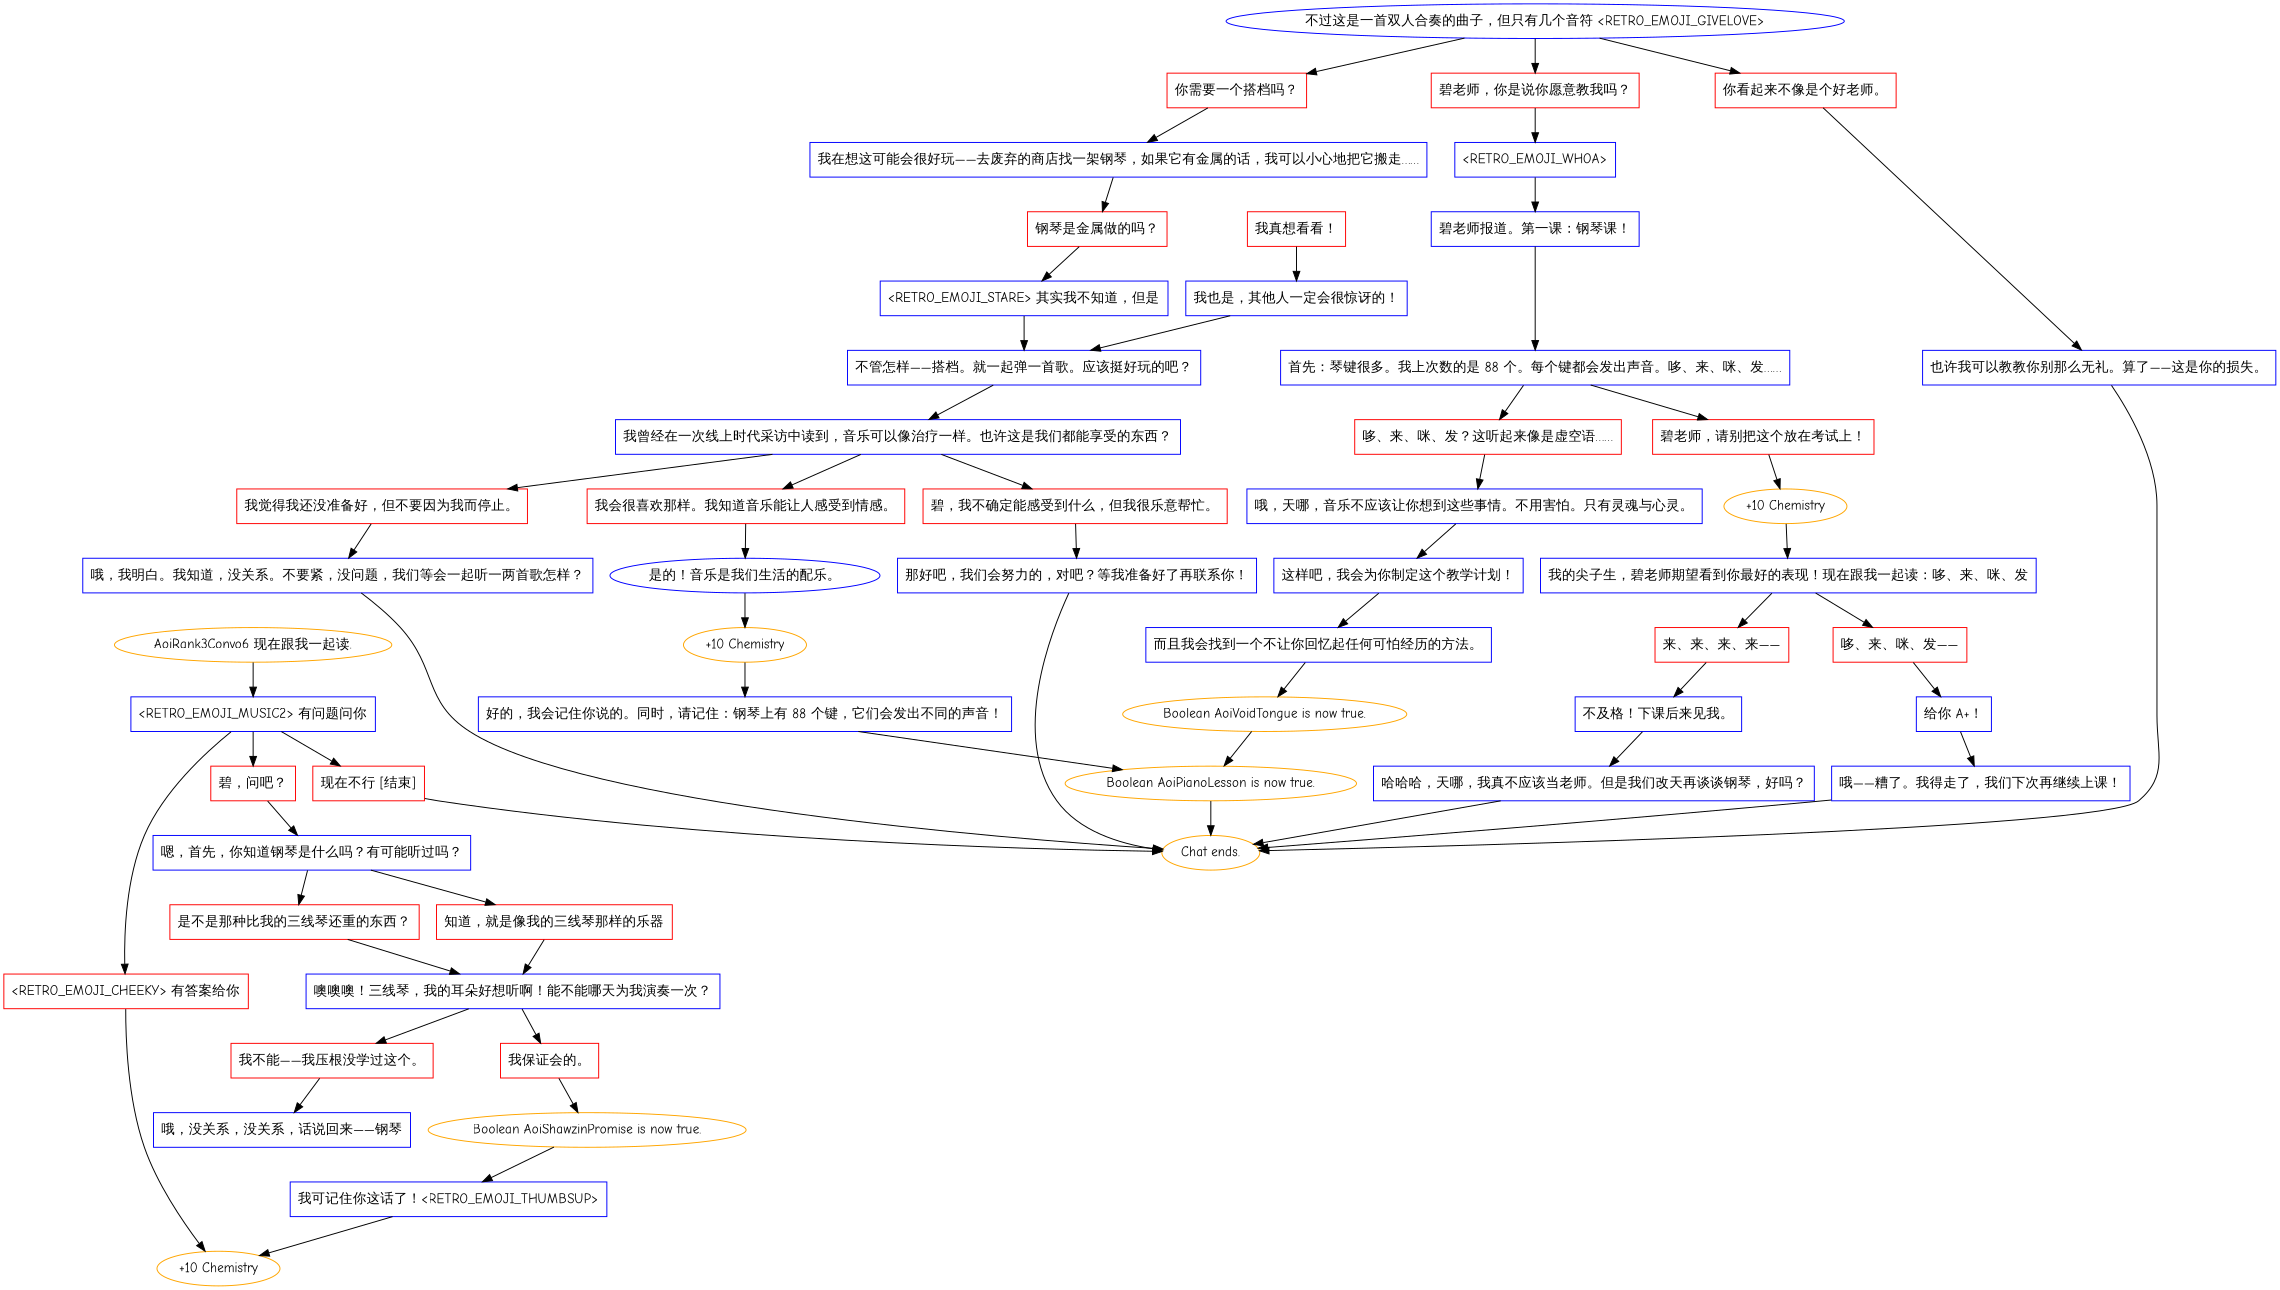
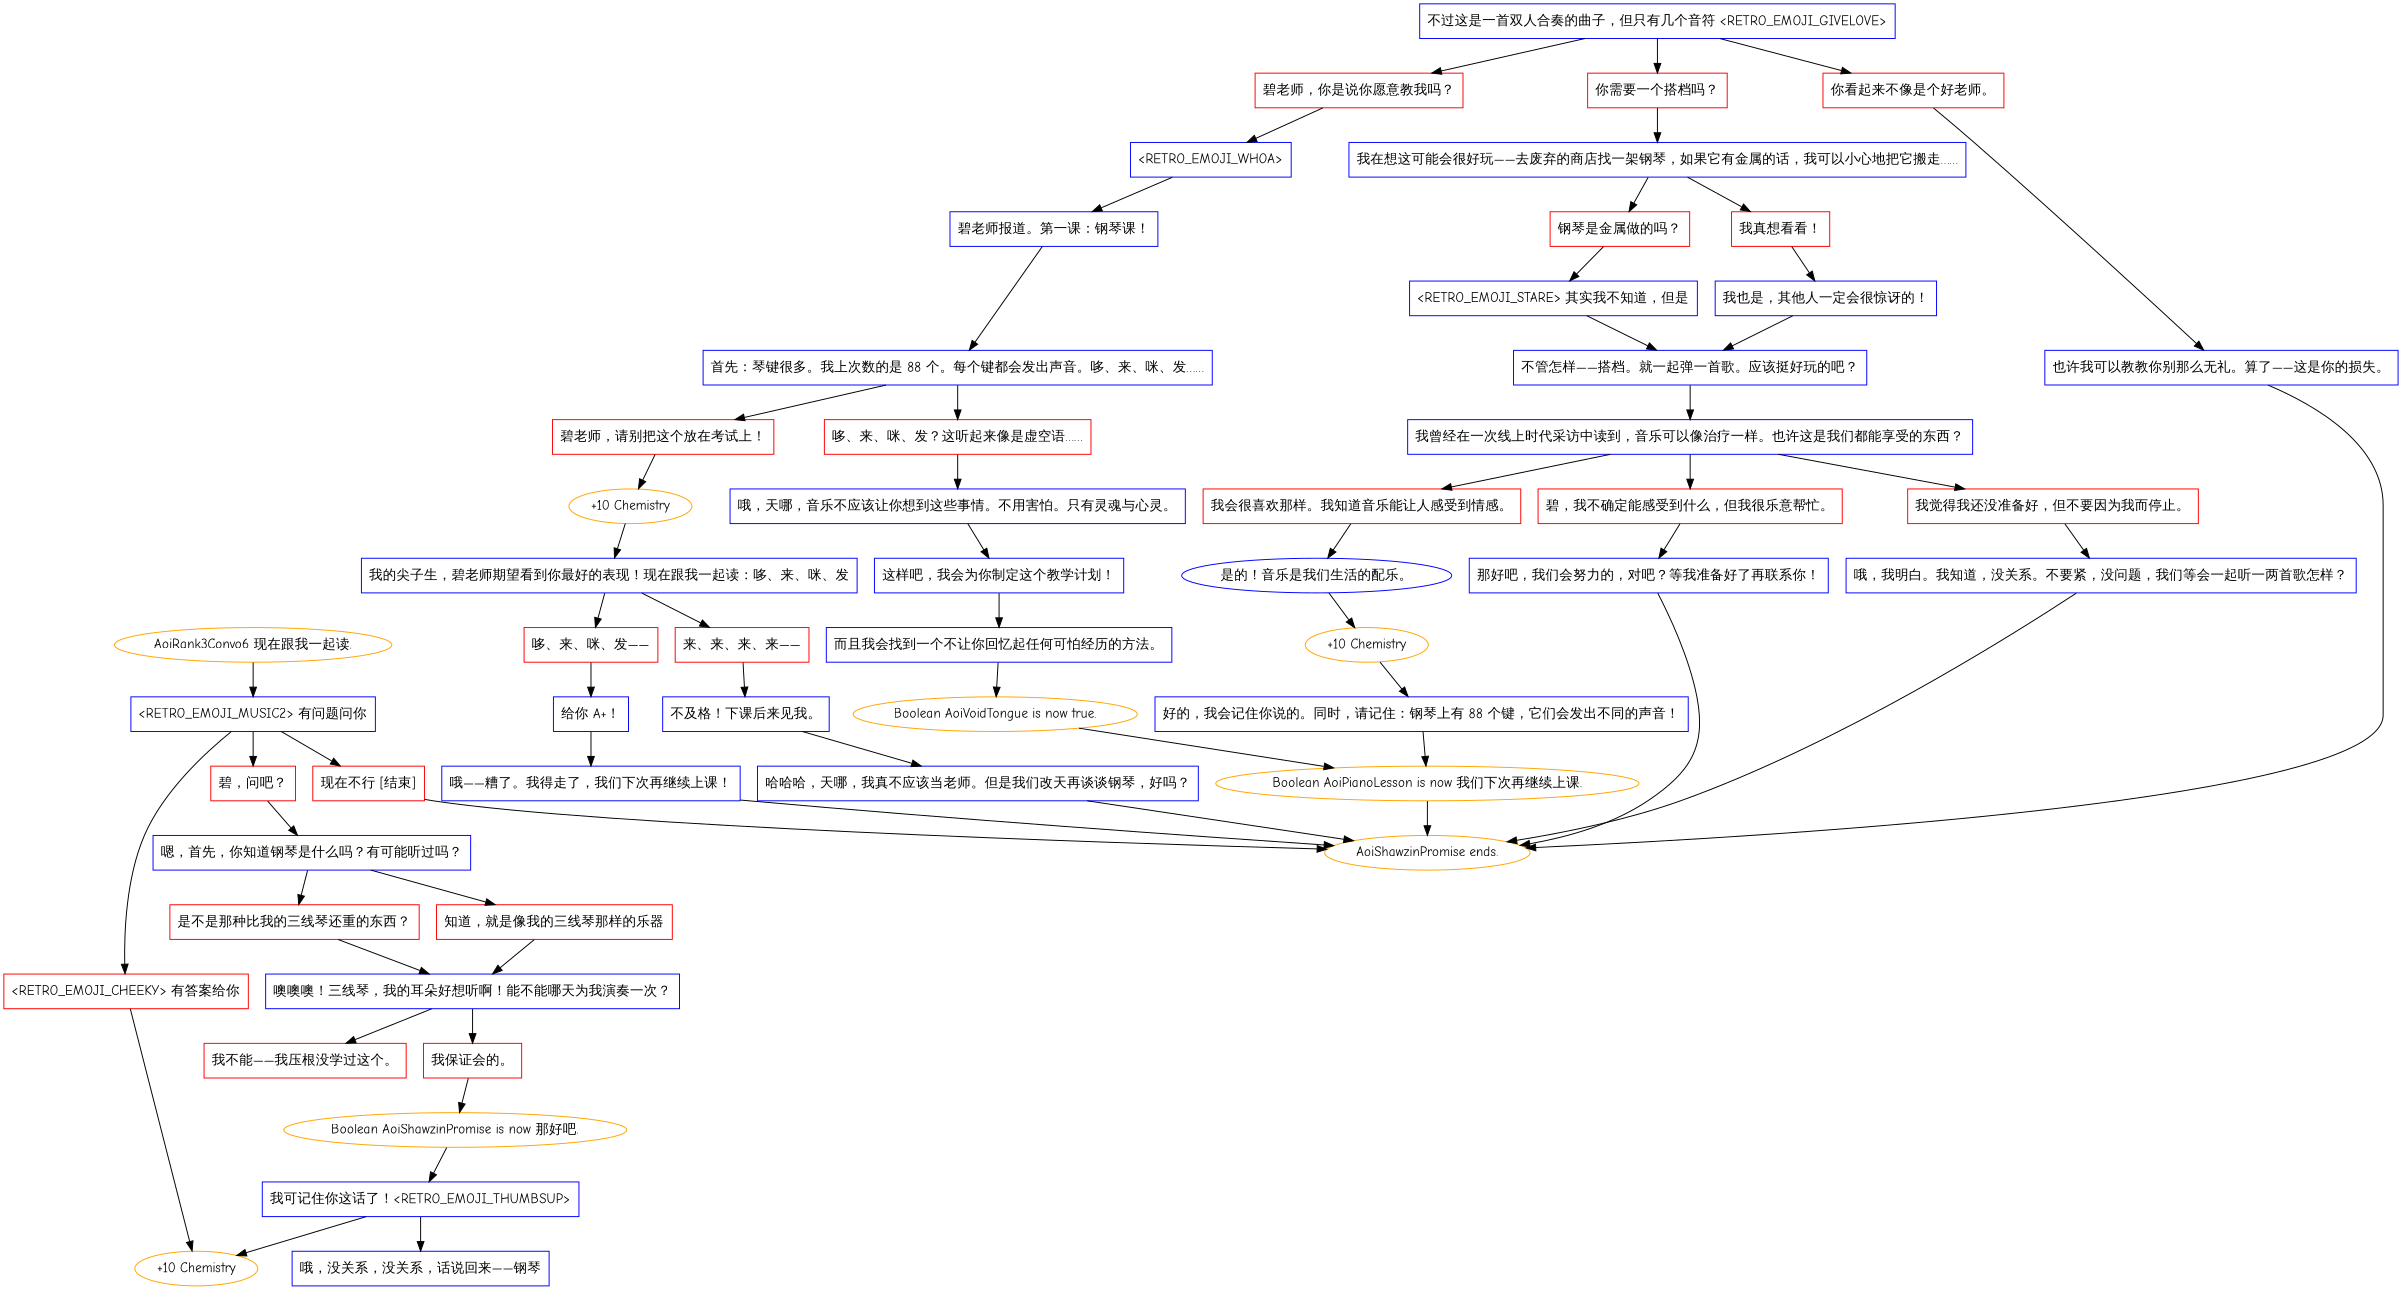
node "不过这是一首双人合奏的曲子，但只有几个音符 <RETRO_EMOJI_GIVELOVE>": shape ellipse -> box
edge "我在想这可能会很好玩——去废弃的商店找一架钢琴，如果它有金属的话，我可以小心地把它搬走……" -> "我真想看看！": added
node "Boolean AoiPianoLesson is now true.": label "Boolean AoiPianoLesson is now true." -> "Boolean AoiPianoLesson is now 我们下次再继续上课."
node "Chat ends.": label "Chat ends." -> "AoiShawzinPromise ends."
edge "我不能——我压根没学过这个。" -> "哦，没关系，没关系，话说回来——钢琴": now "我可记住你这话了！<RETRO_EMOJI_THUMBSUP>" -> "哦，没关系，没关系，话说回来——钢琴"
node "Boolean AoiShawzinPromise is now true.": label "Boolean AoiShawzinPromise is now true." -> "Boolean AoiShawzinPromise is now 那好吧."
